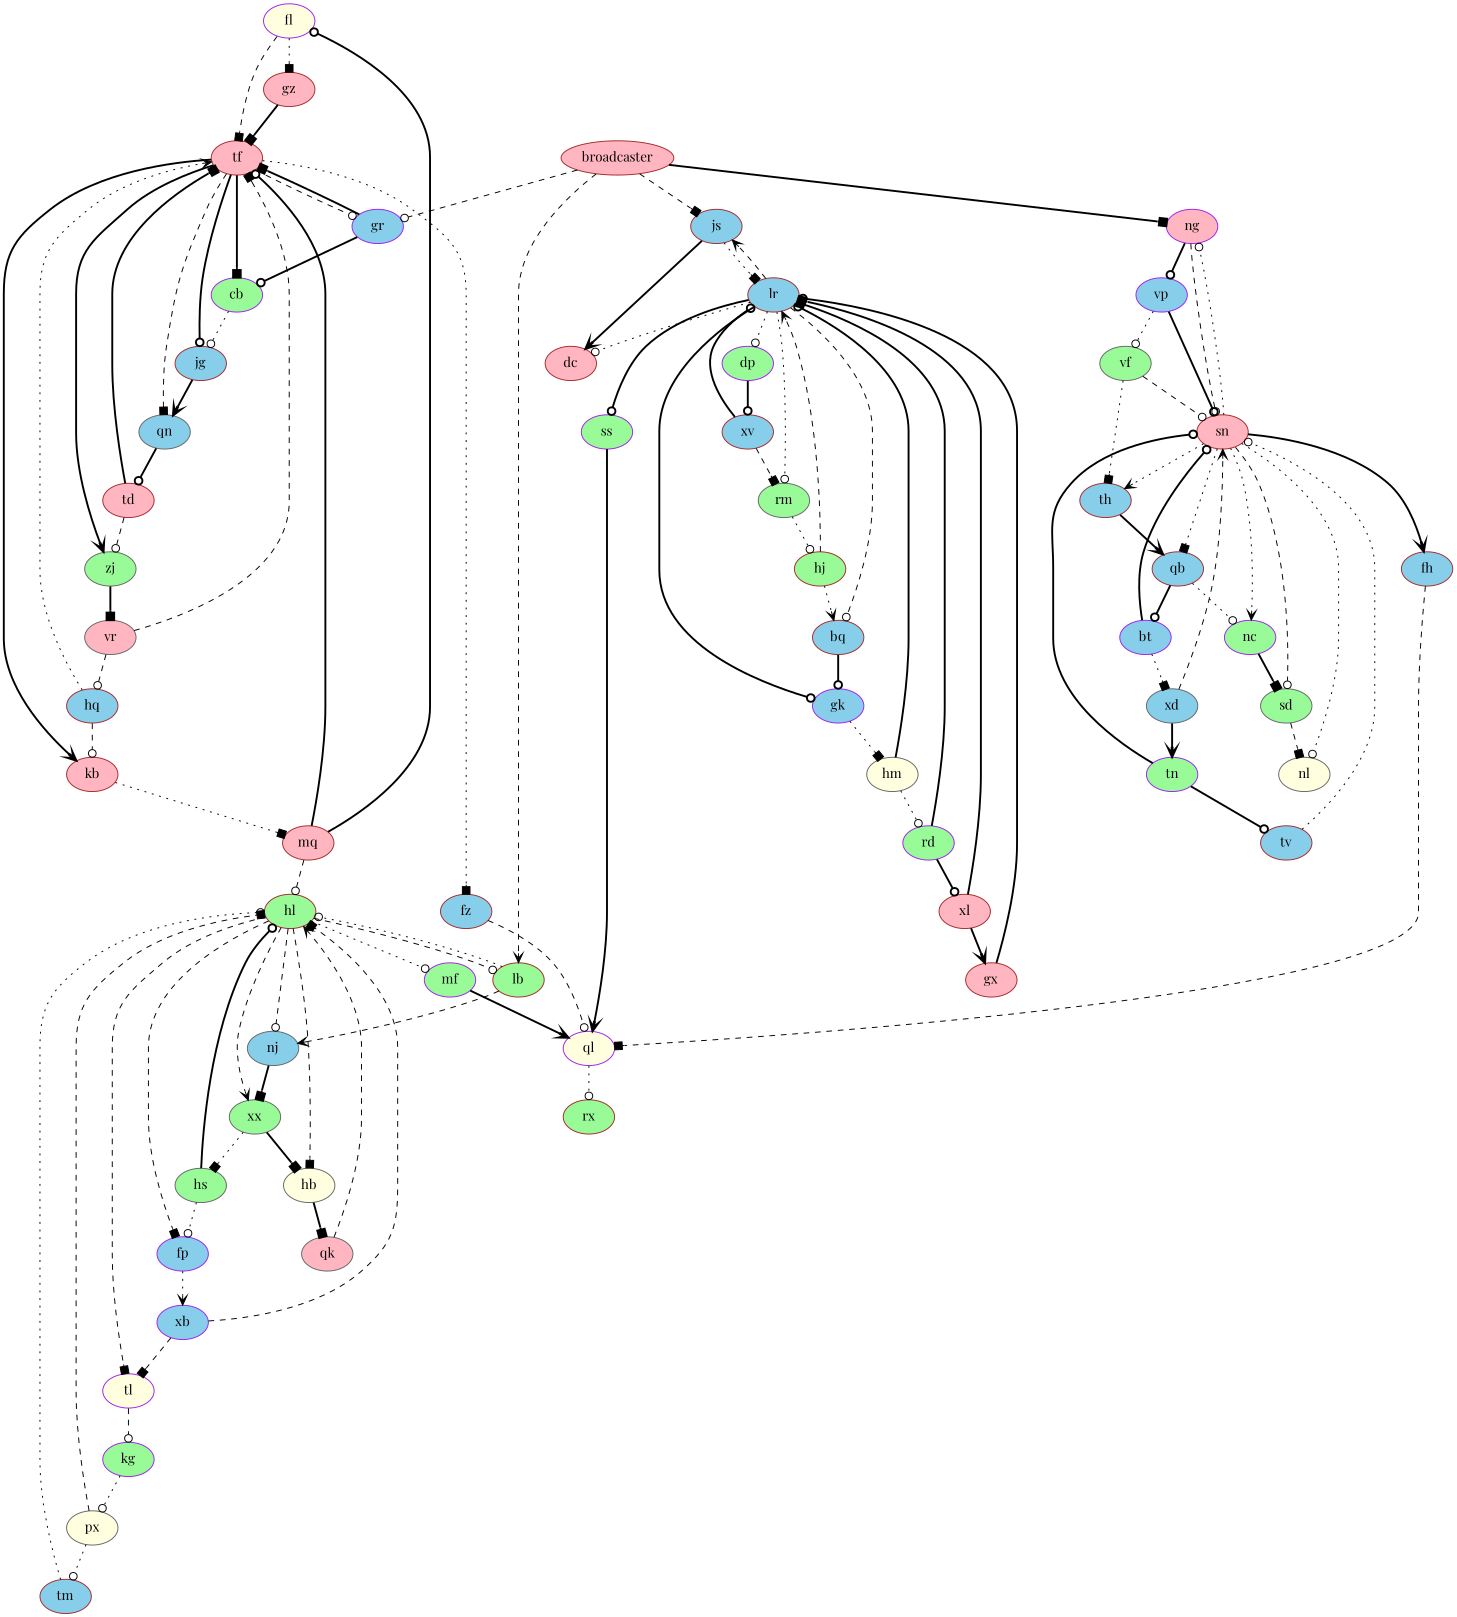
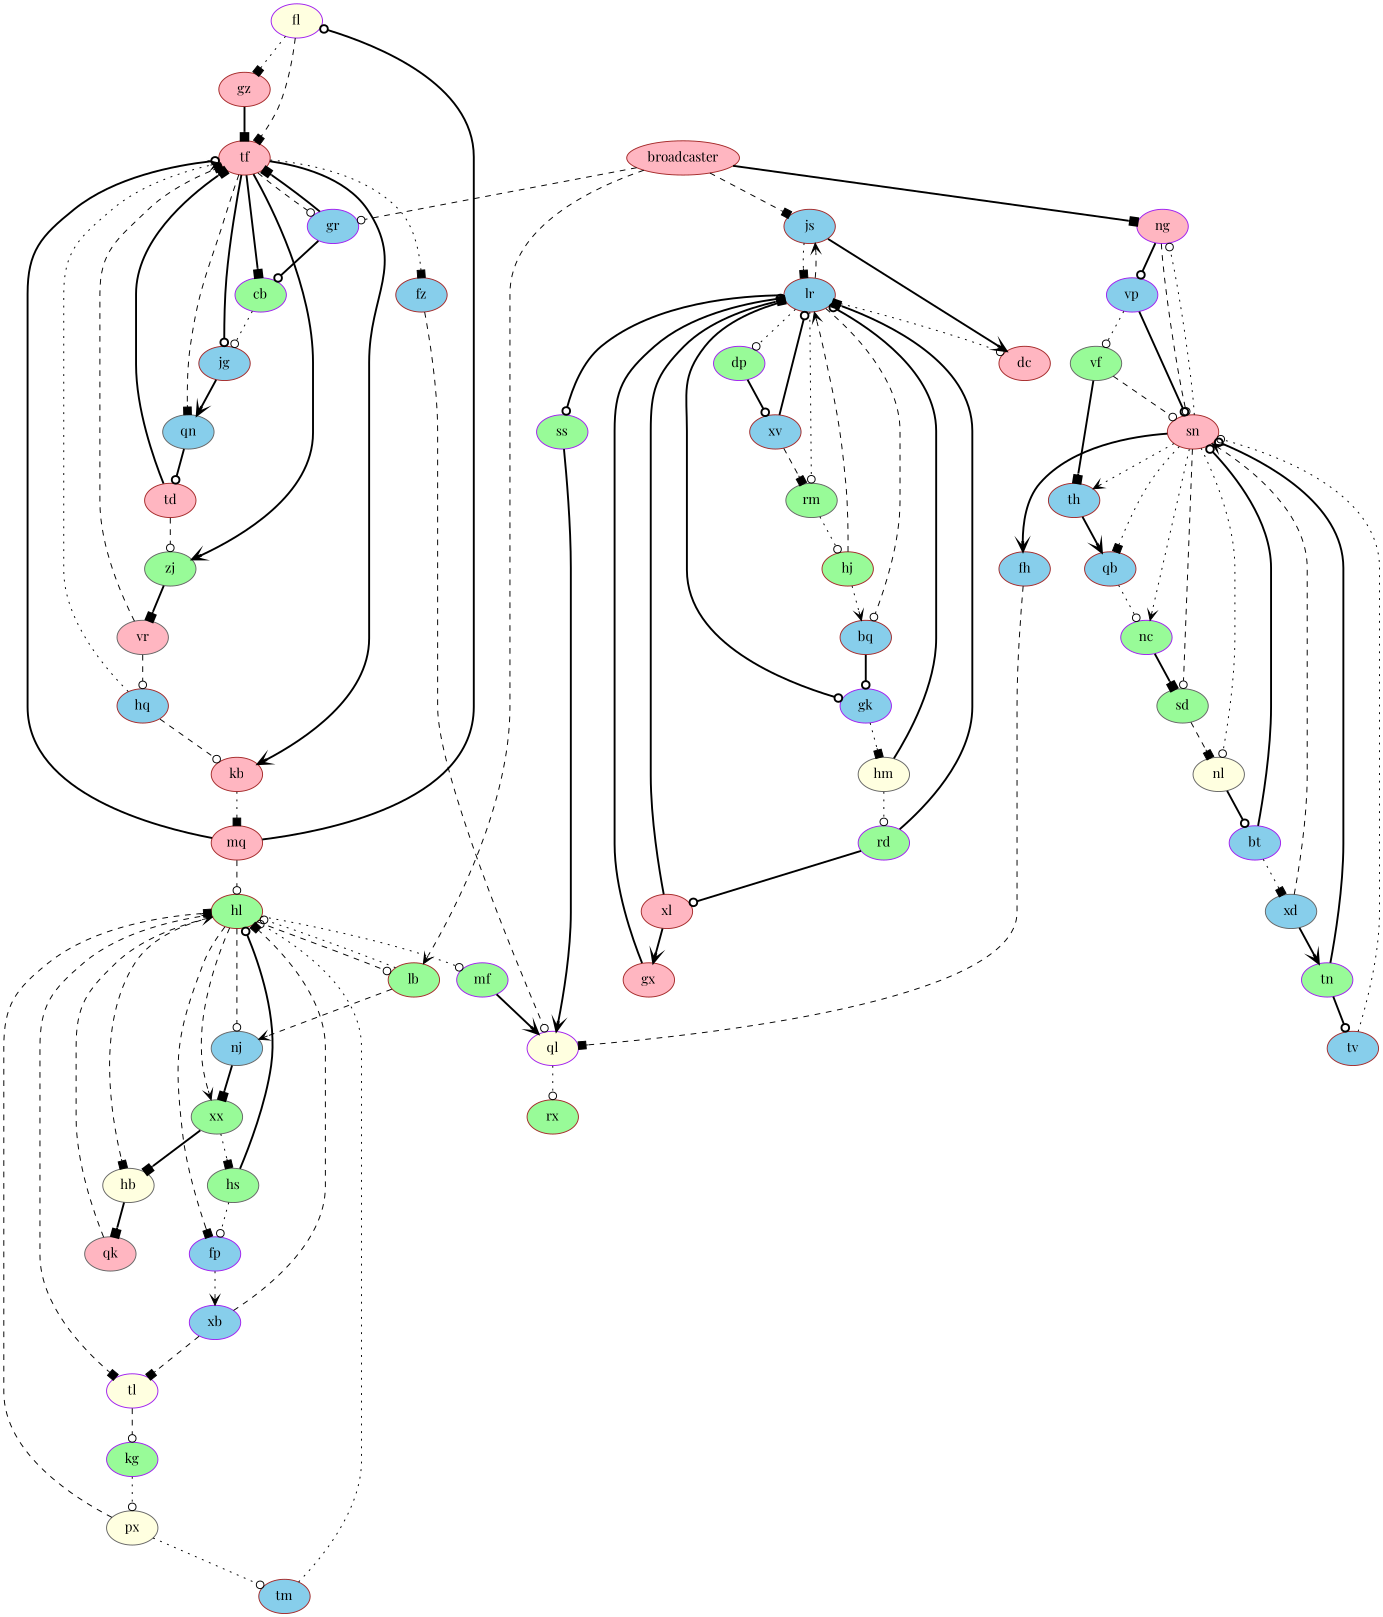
edge "vf" -> "th": style dotted -> bold
edge "qb" -> "bt": now "nl" -> "bt"
